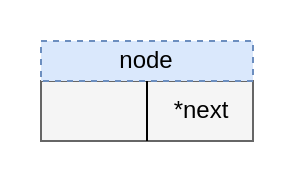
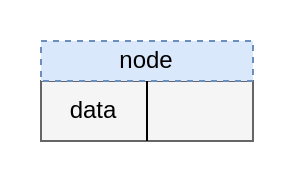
node "data": added
node "*next": removed
